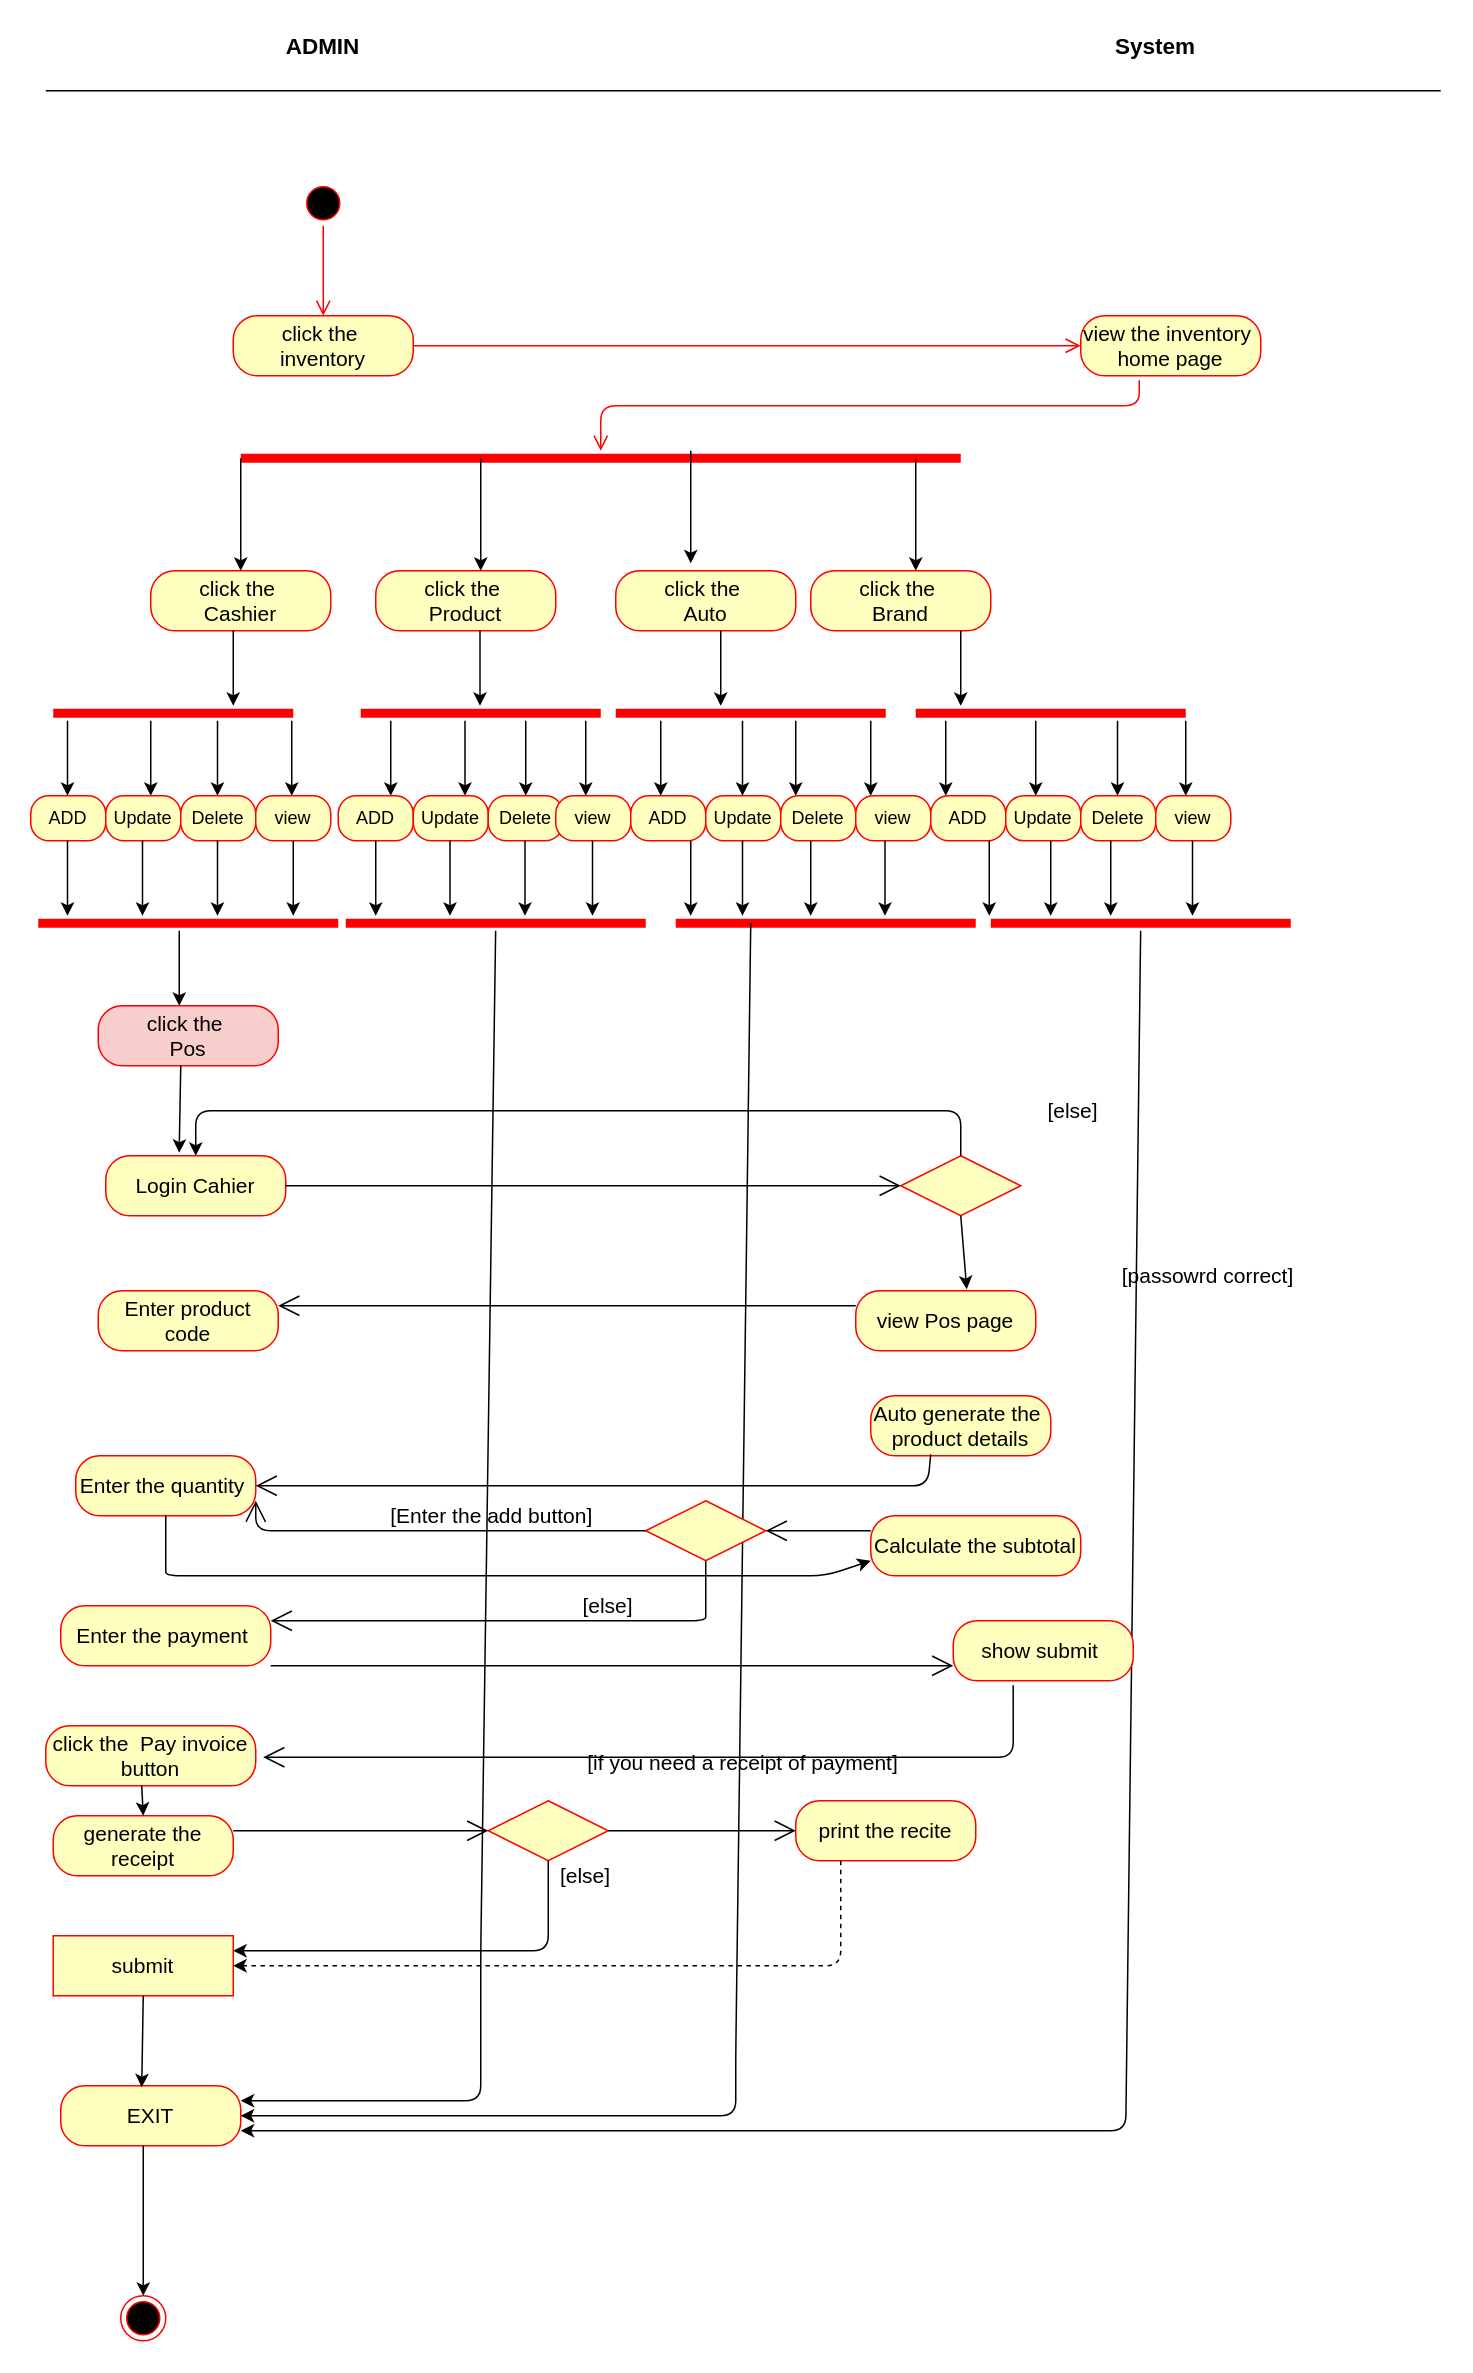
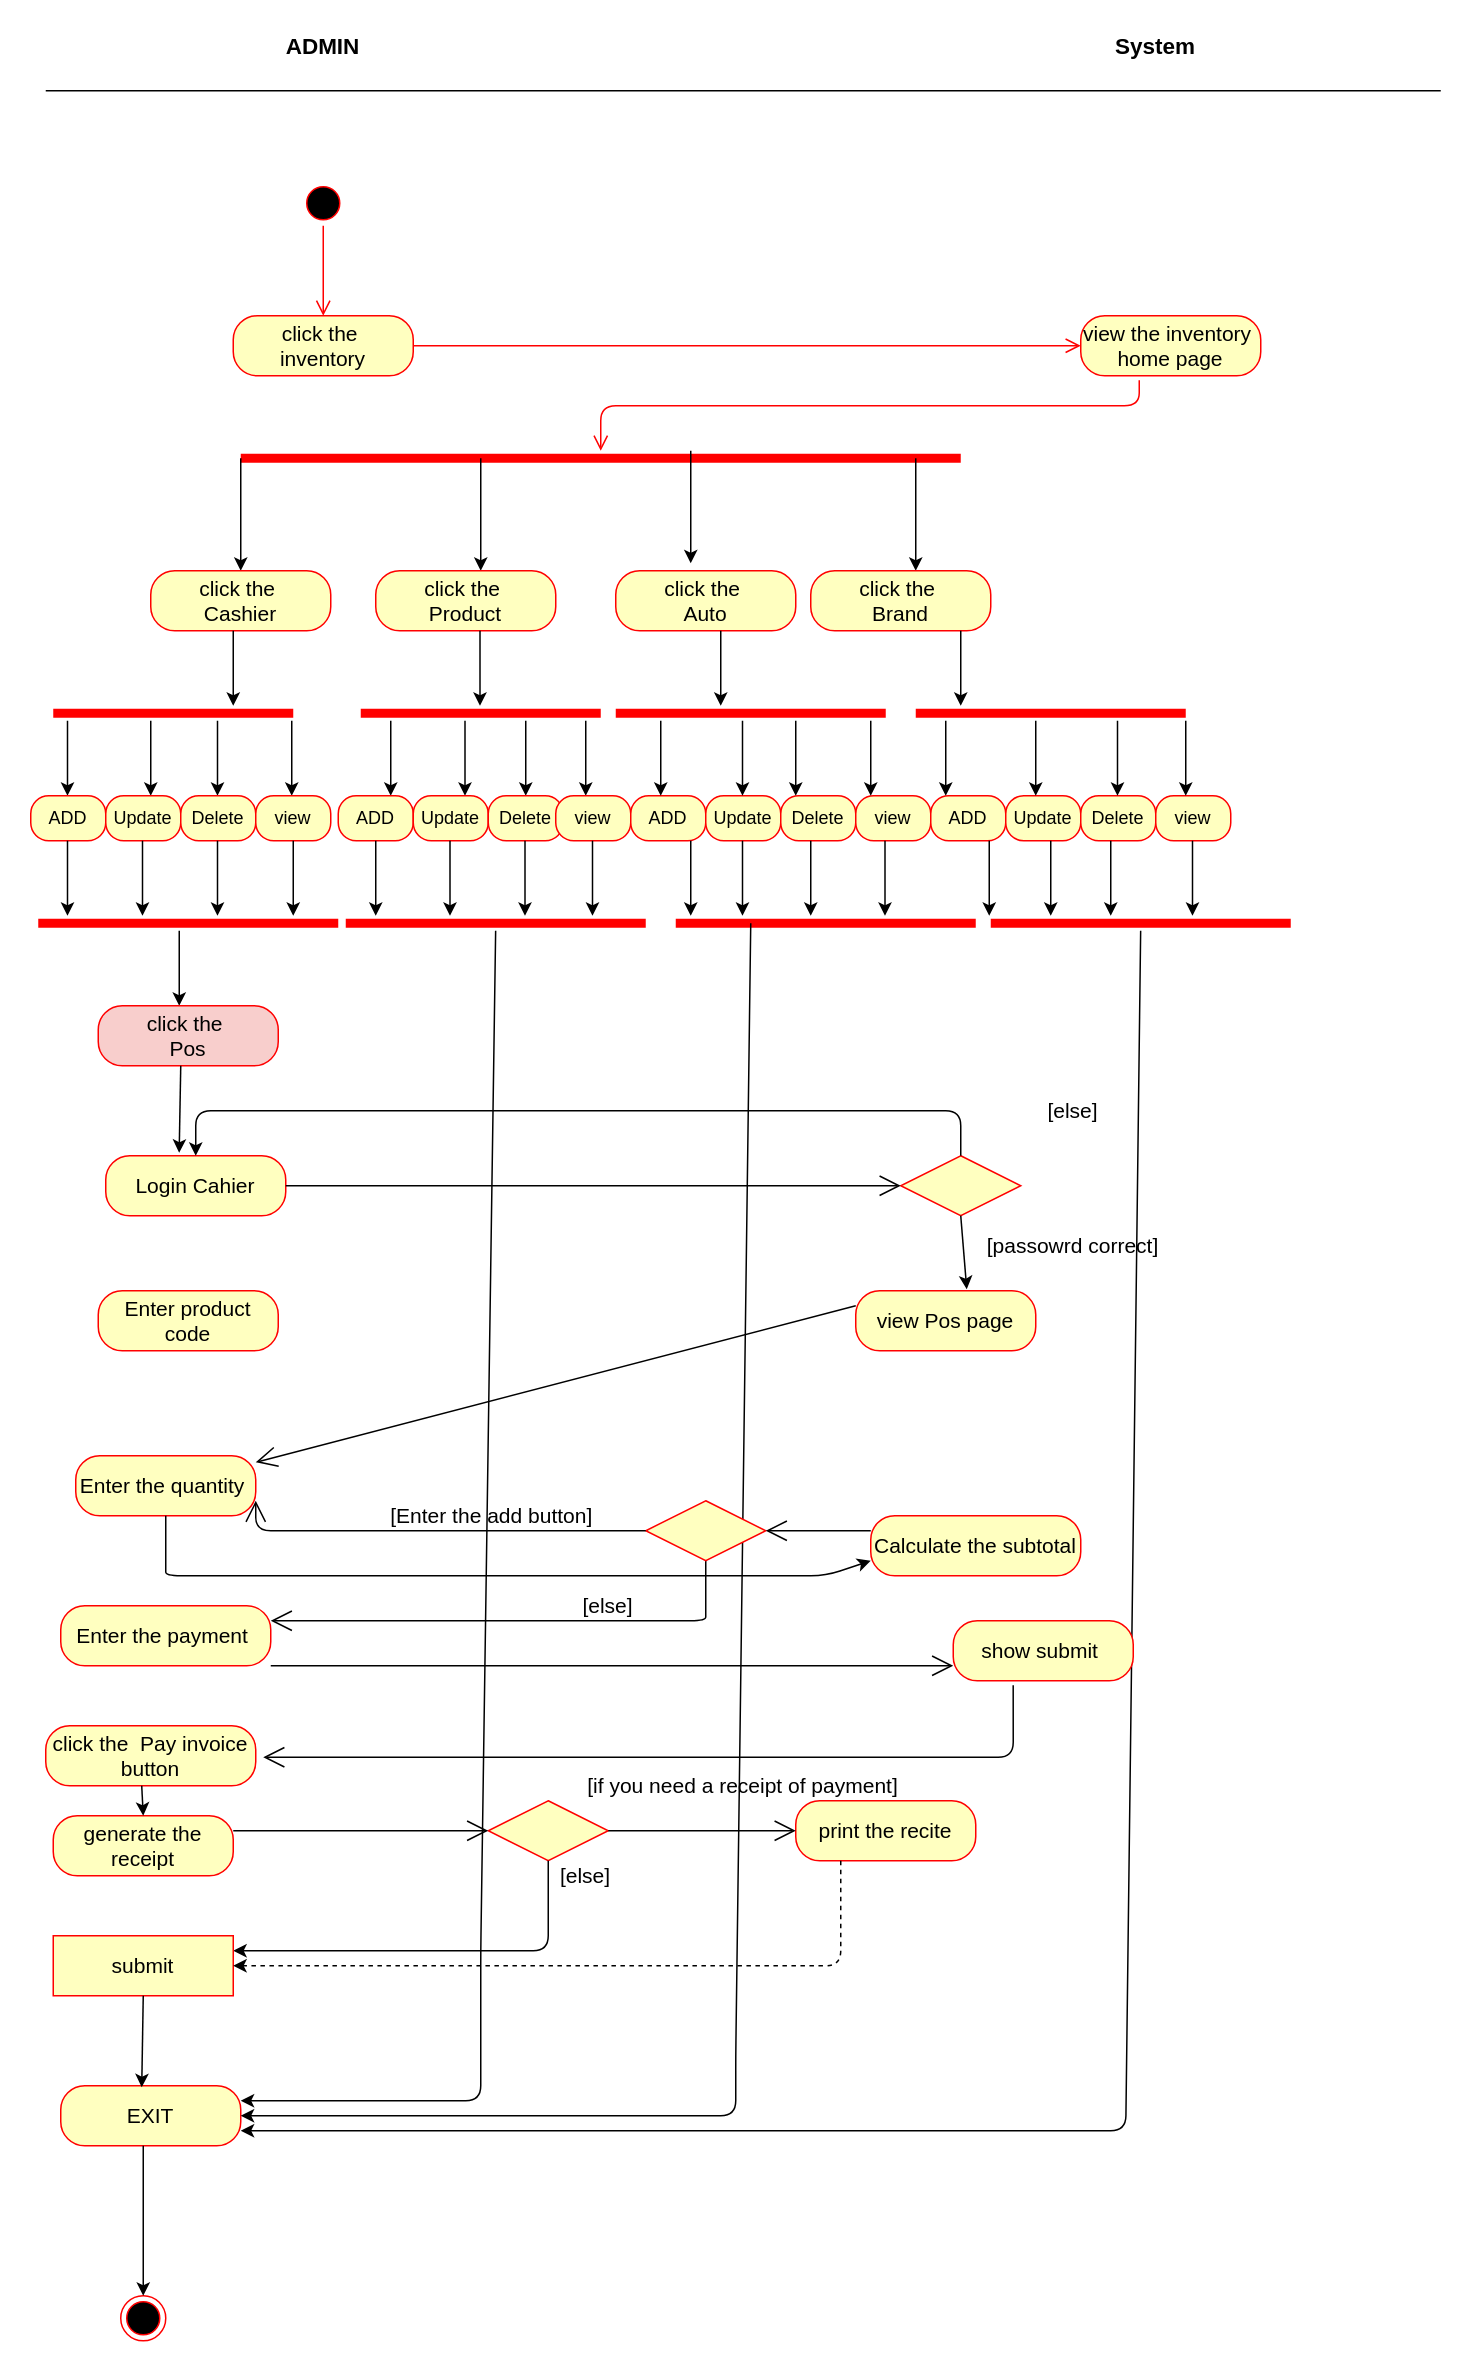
node "[passowrd correct]": moved (1208, 1276) -> (1073, 1246)
edge "view Pos page" -> "Enter product code": now "view Pos page" -> "Enter the quantity"
node "Auto generate the product details": removed
edge "Auto generate the product details" -> "Enter the quantity": removed
node "[if you need a receipt of payment]": moved (743, 1763) -> (743, 1786)
